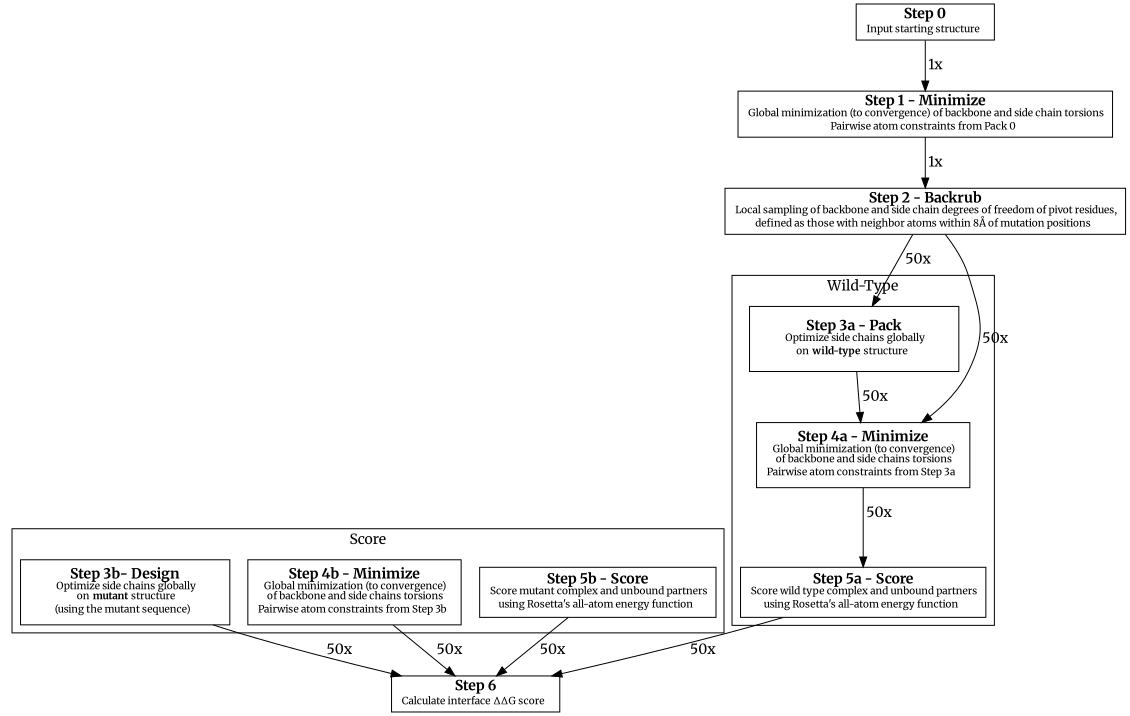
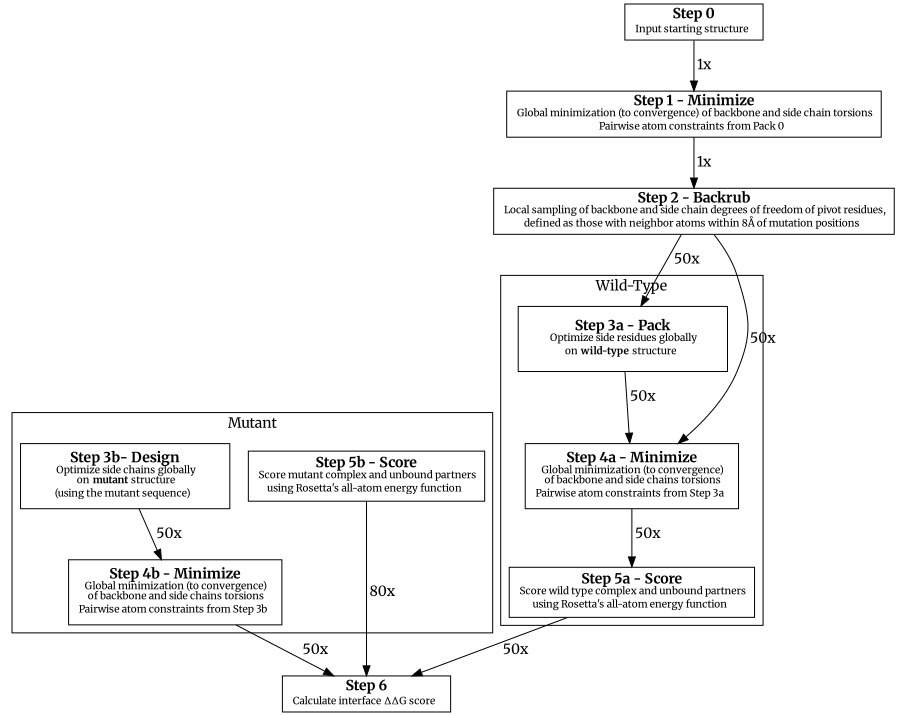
node "Step 3a - Pack": text "Optimize side chains globally" -> "Optimize side residues globally"
cluster "Score": label "Score" -> "Mutant"
edge "Step 5b - Score" -> "Step 6": label " 50x" -> " 80x"
edge "Step 3b- Design" -> "Step 6": now "Step 3b- Design" -> "Step 4b - Minimize"
